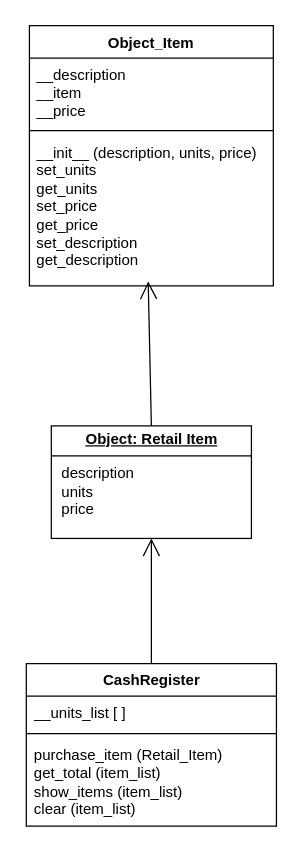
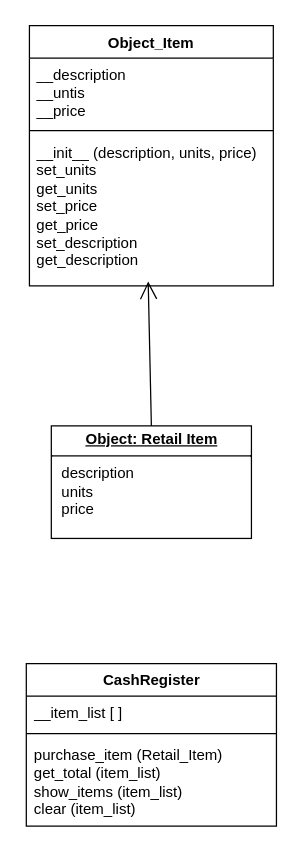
node "__description __item __price": label "__description __item __price" -> "__description __untis __price"
edge "CashRegister" -> "Object: Retail Item description units price": removed
node "__units_list [ ]": label "__units_list [ ]" -> "__item_list [ ]"
